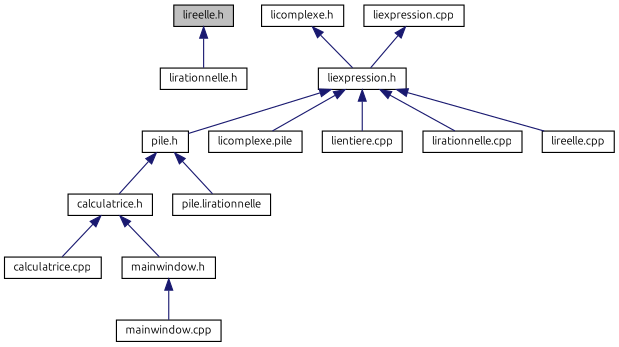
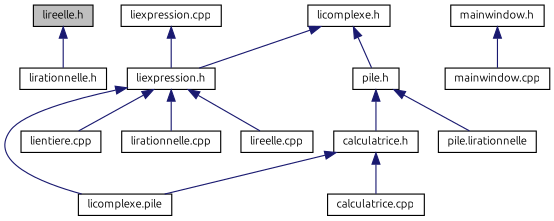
edge "pile.h" -> "liexpression.h": now "pile.h" -> "licomplexe.h"
edge "mainwindow.h" -> "calculatrice.h": now "licomplexe.pile" -> "calculatrice.h"
